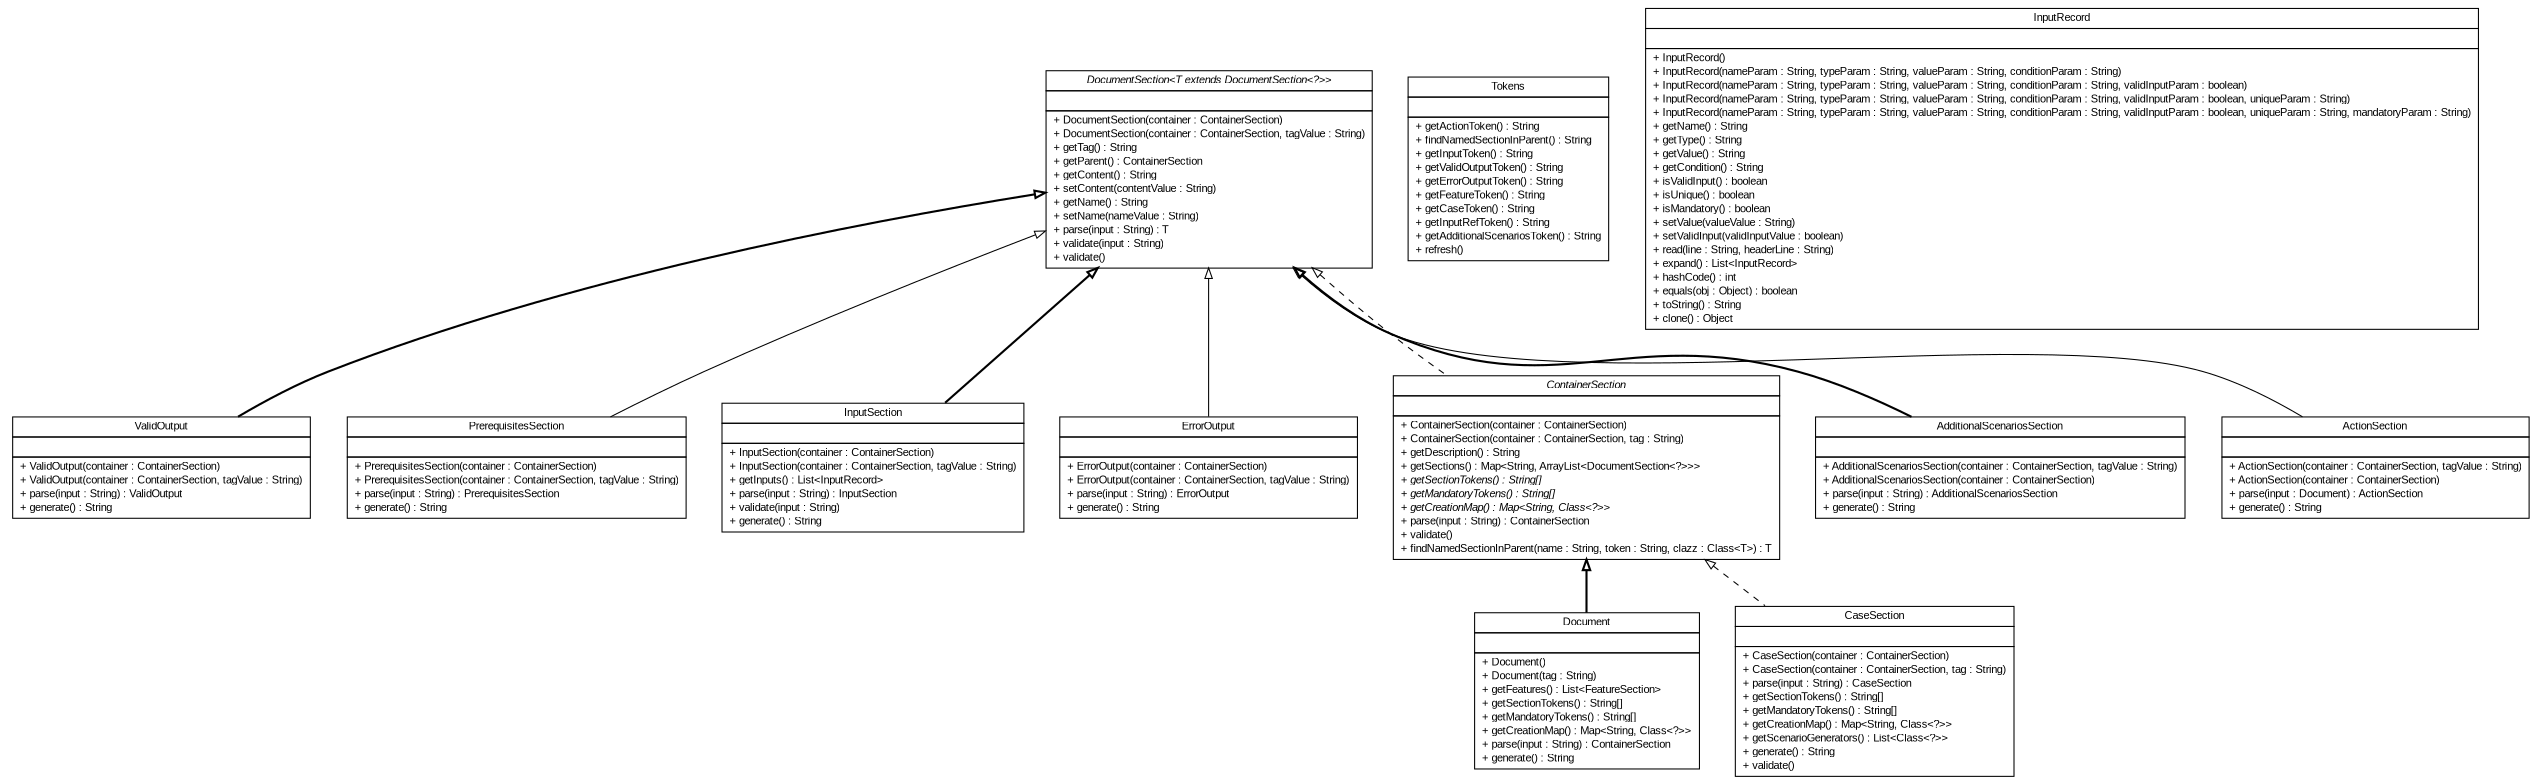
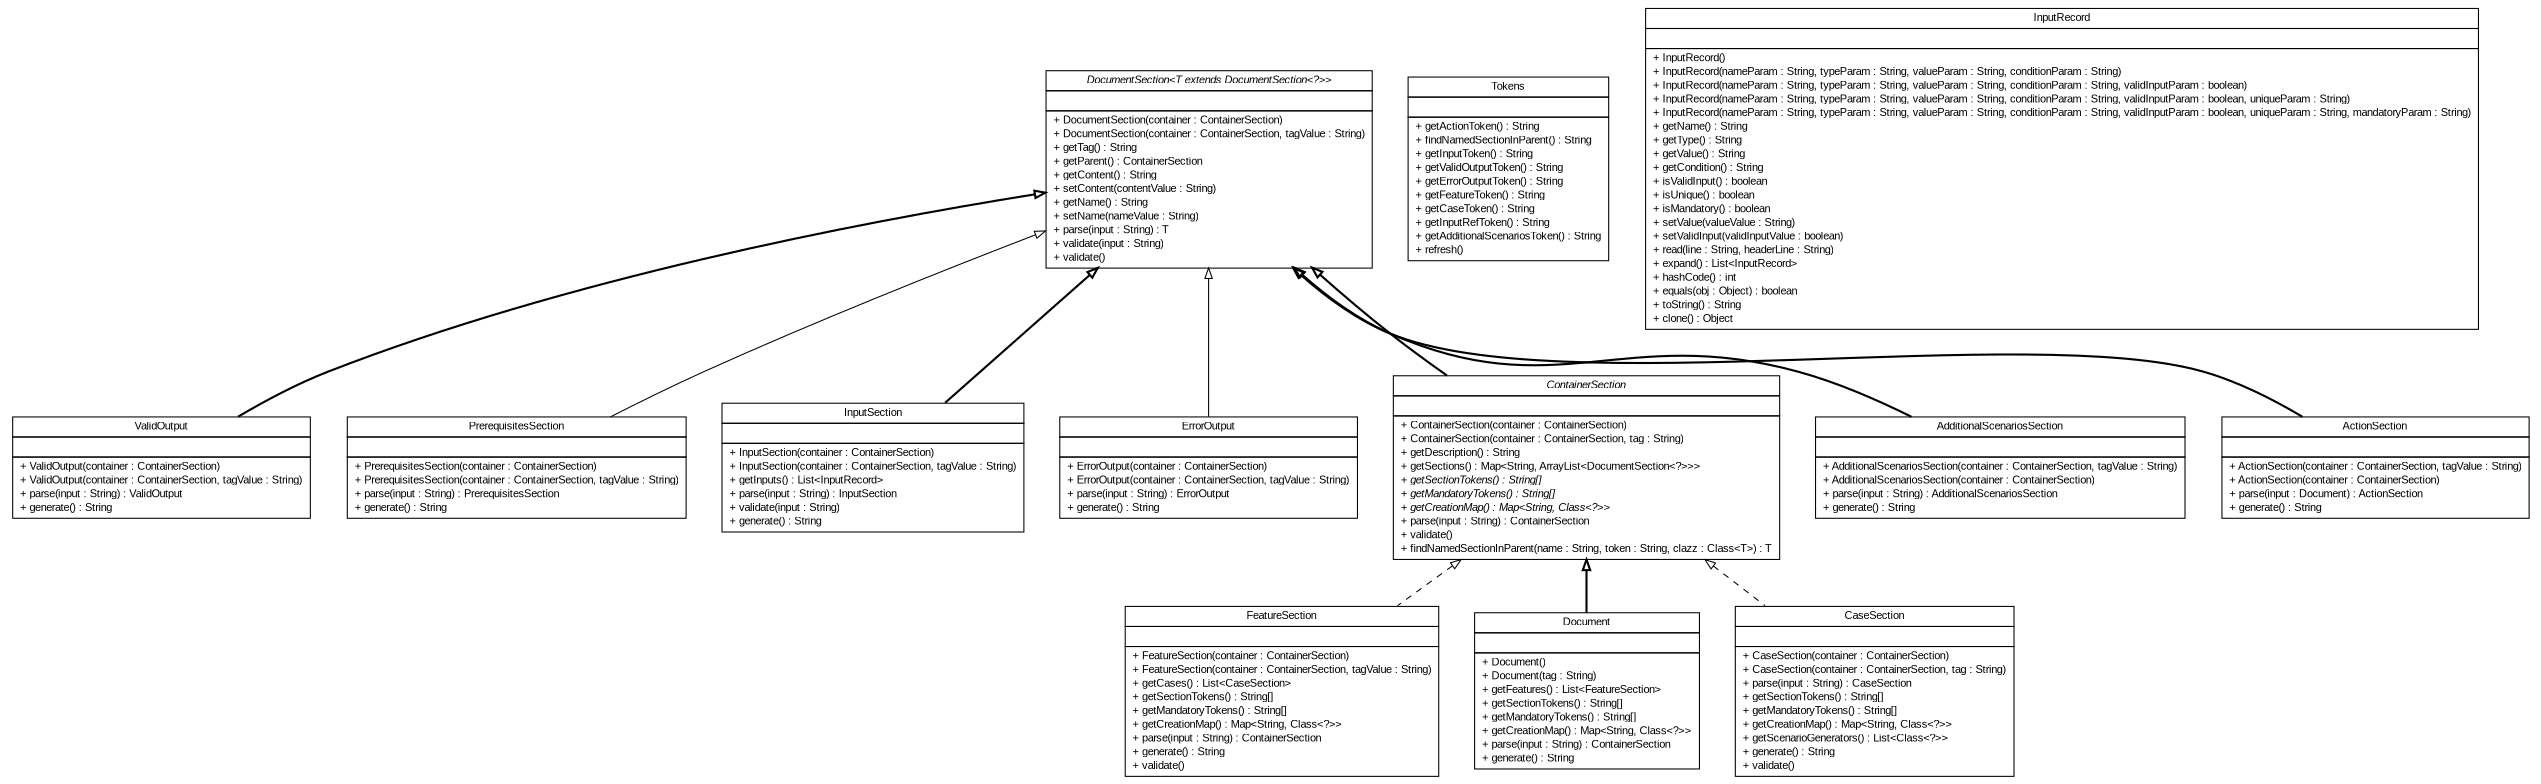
edge "ContainerSection" -> "DocumentSection<T extends DocumentSection<?>>": style dashed -> bold
edge "ActionSection" -> "DocumentSection<T extends DocumentSection<?>>": style solid -> bold
node "FeatureSection": added
